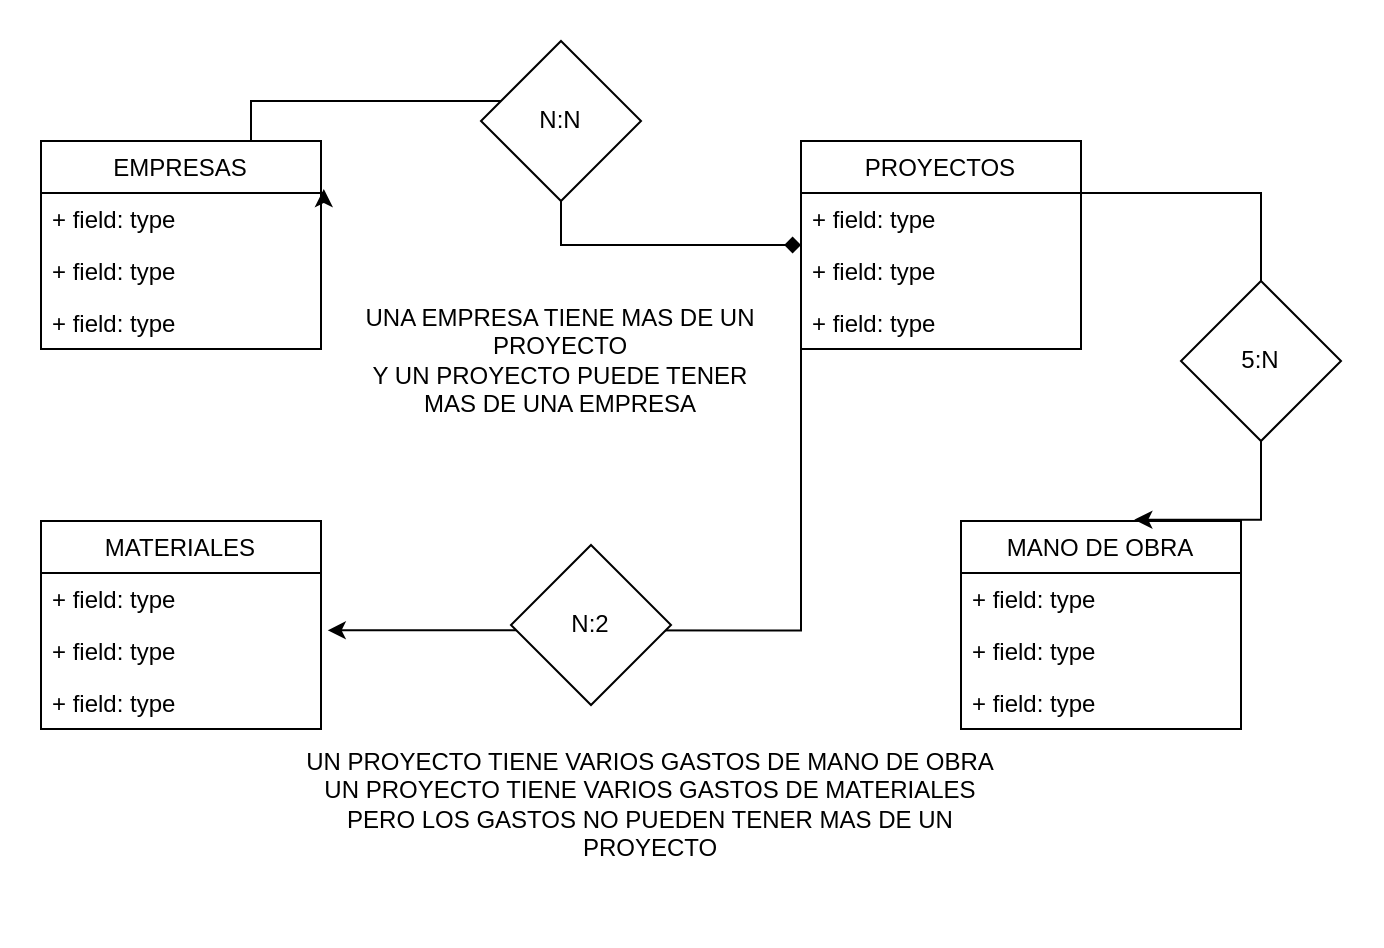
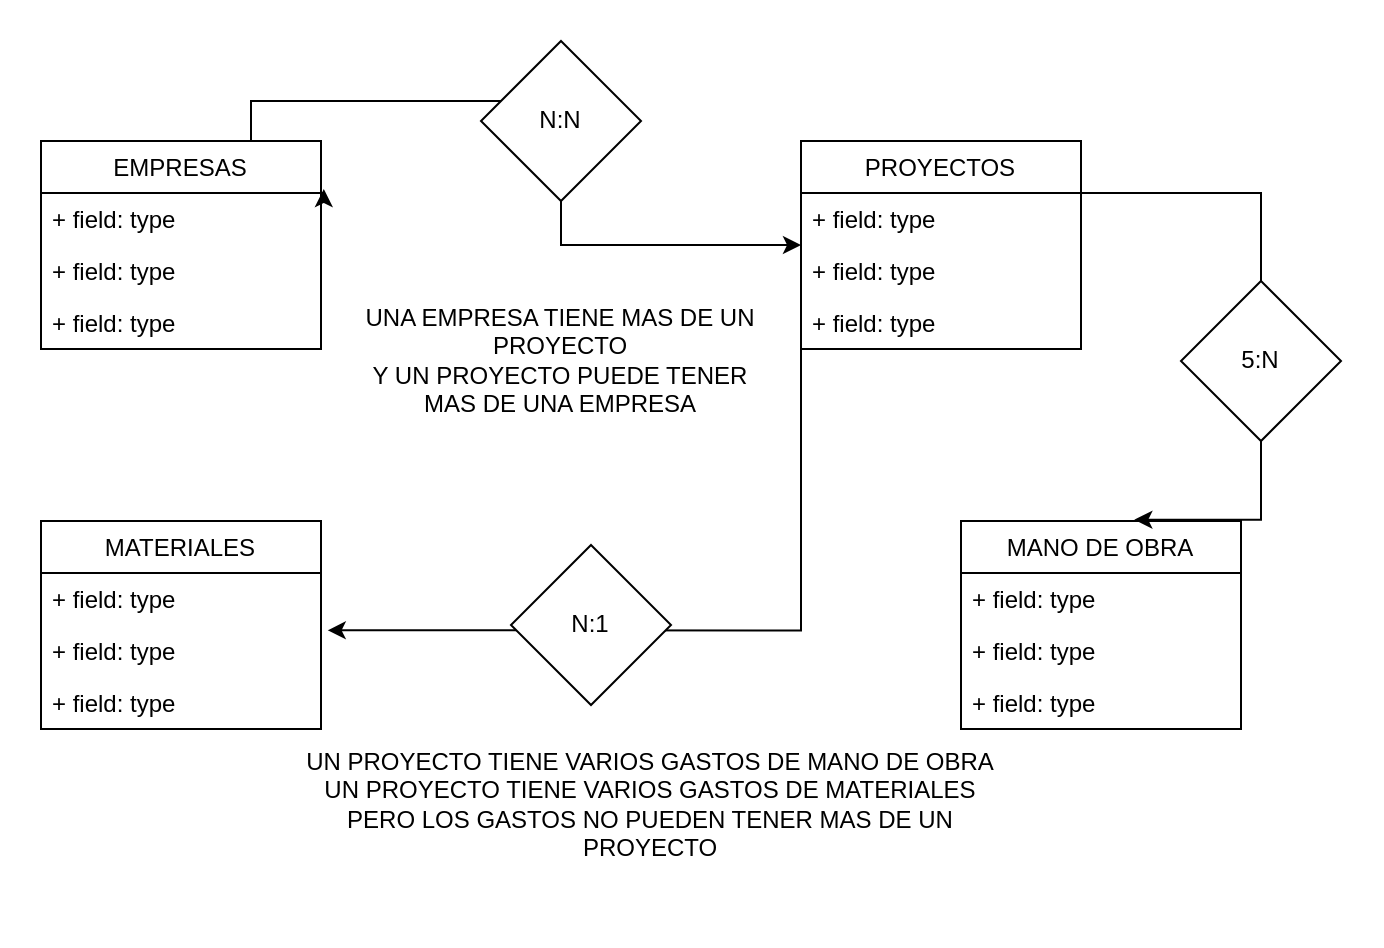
edge "EMPRESAS" -> "PROYECTOS": arrowhead diamond -> classic
node "N:2": label "N:2" -> "N:1"
